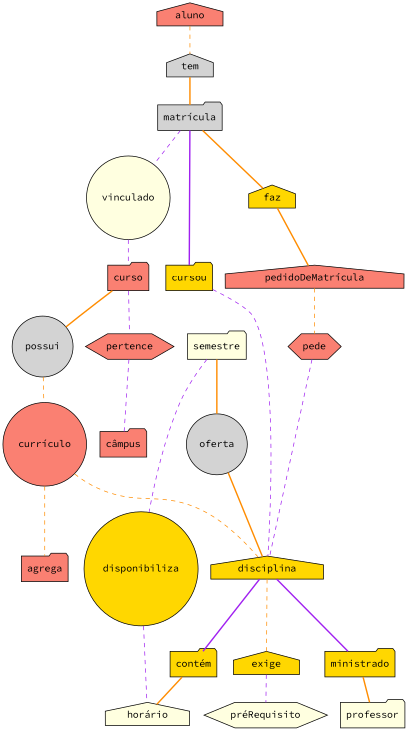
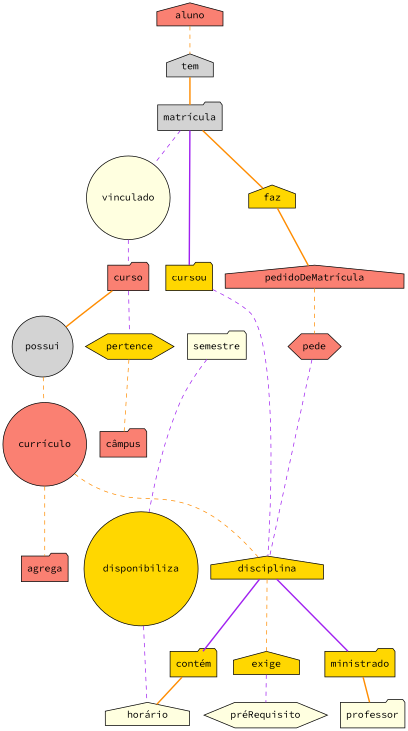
node "pertence": fillcolor salmon -> gold
edge "pertence" -- "câmpus": color purple -> darkorange
node "oferta": removed
